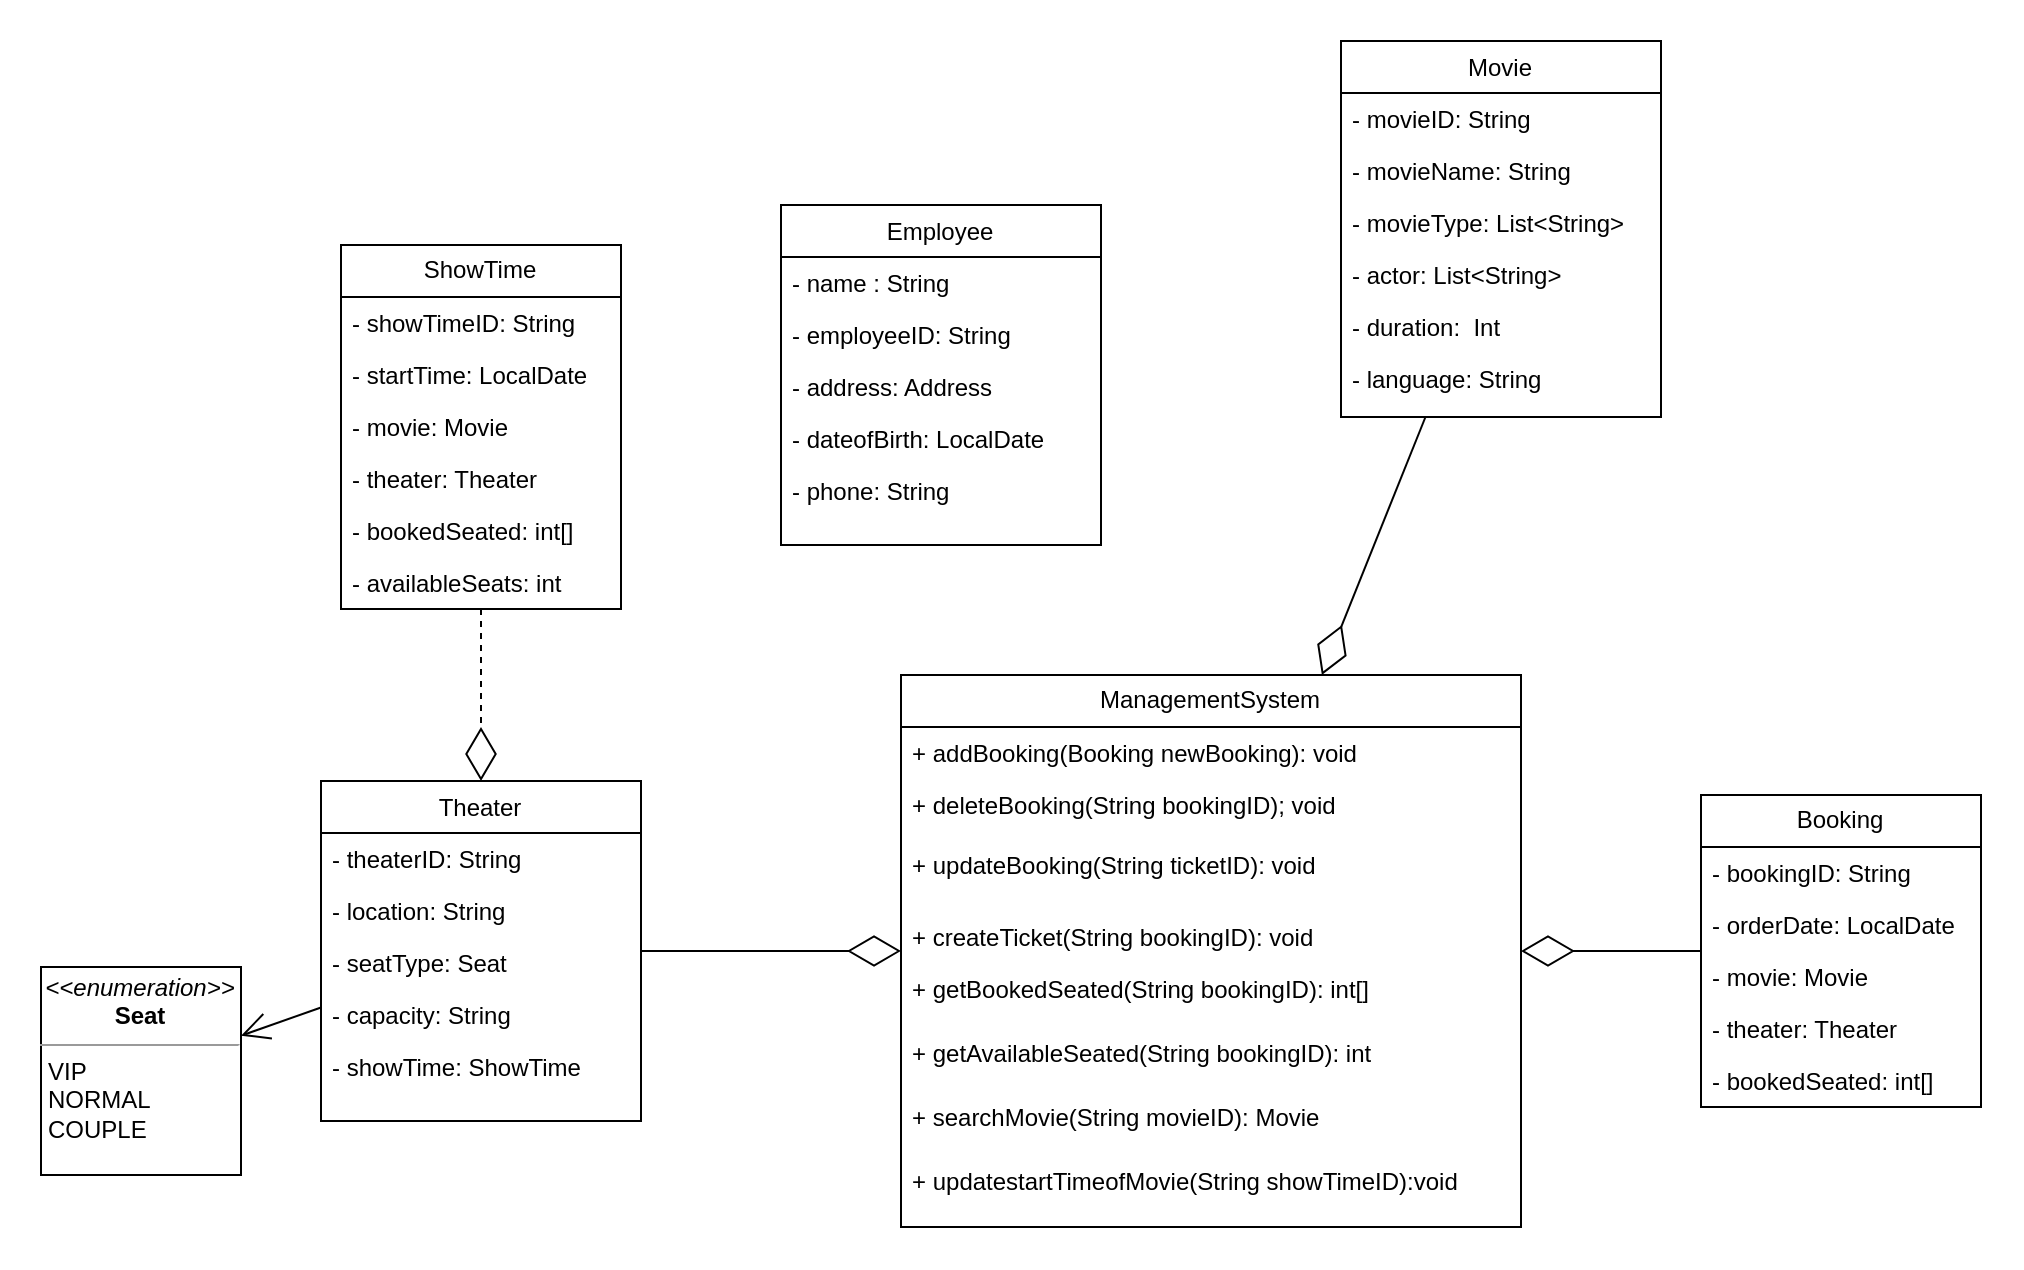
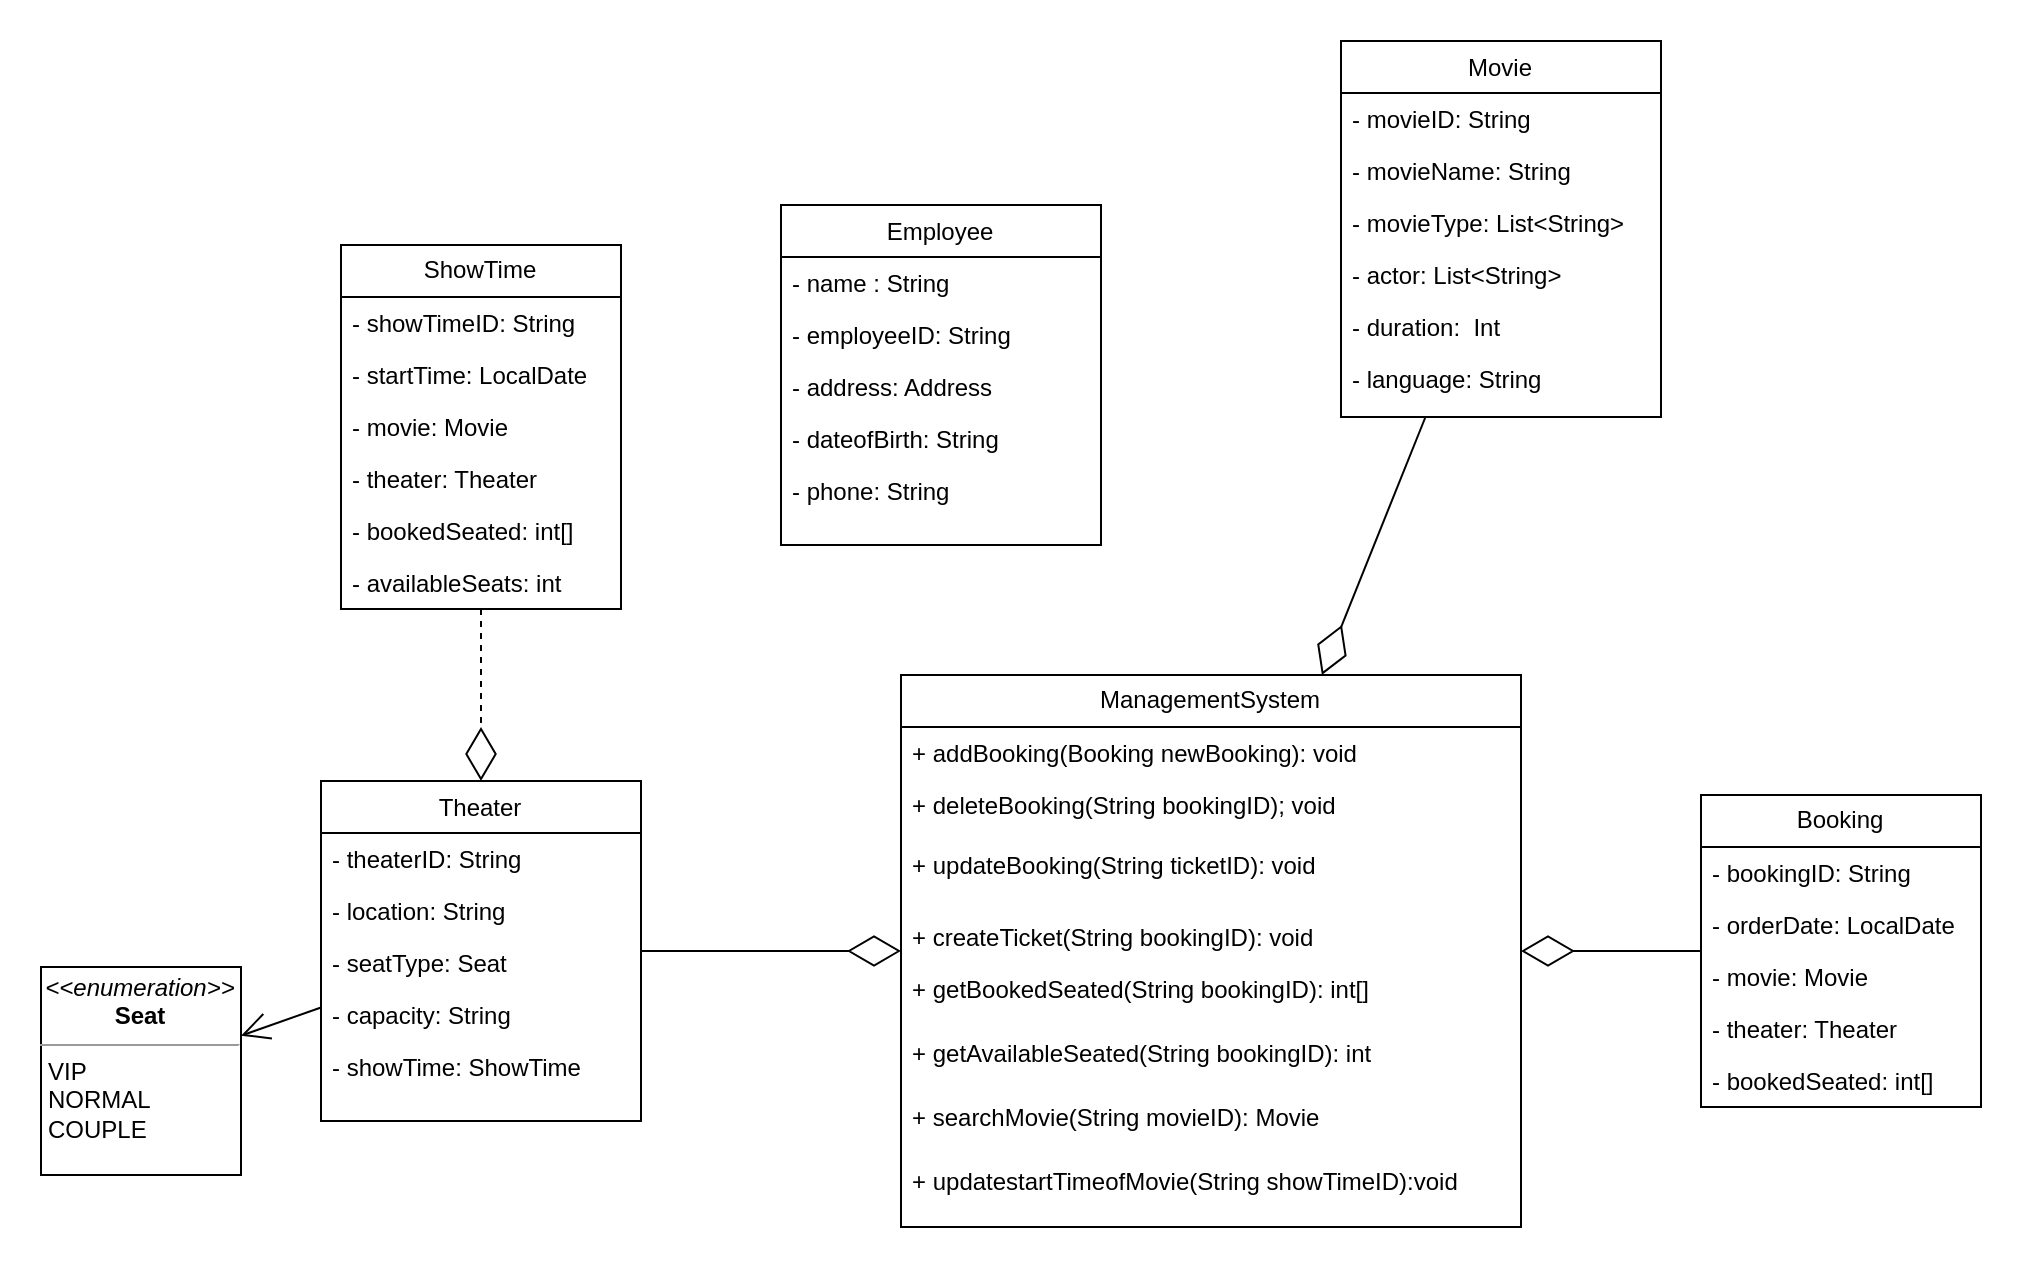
node "- dateofBirth: LocalDate": label "- dateofBirth: LocalDate" -> "- dateofBirth: String"
